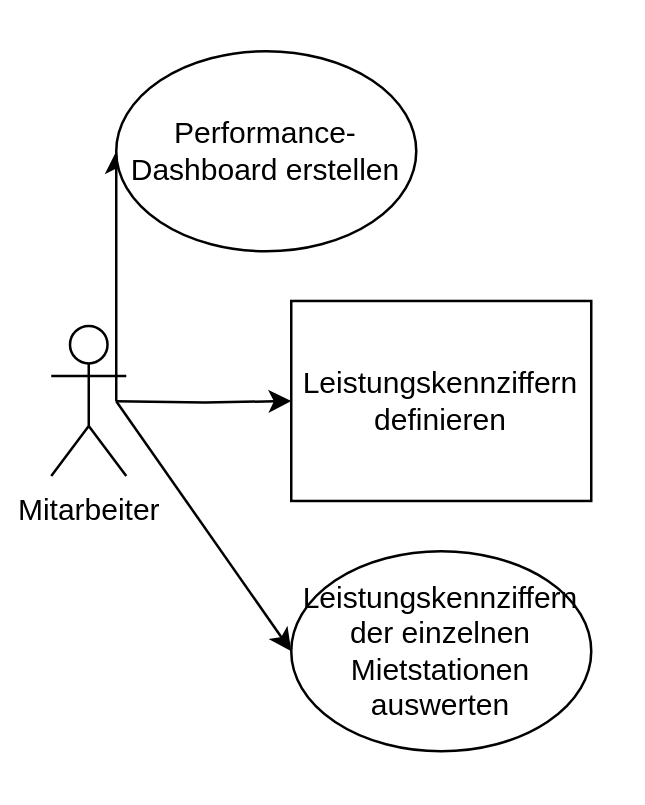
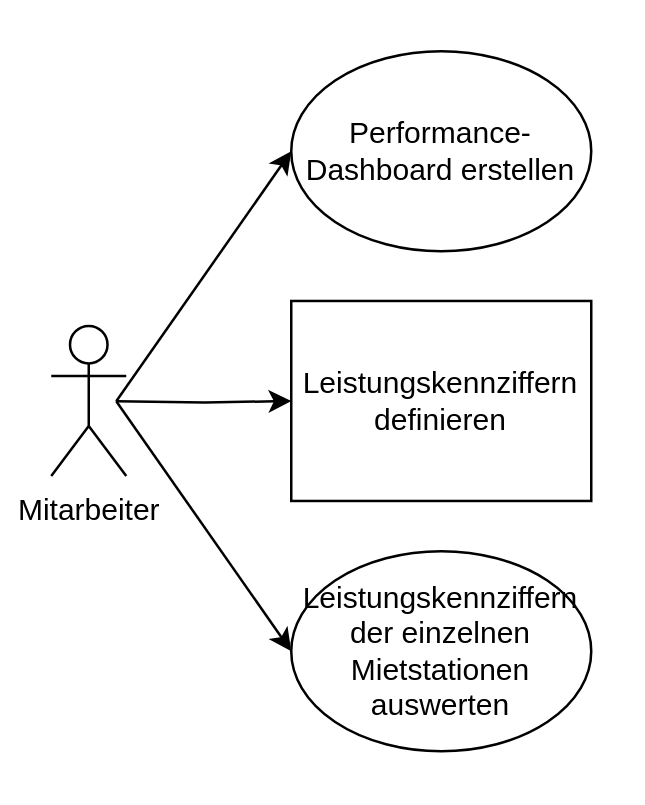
node "Performance-Dashboard erstellen": moved (266, 151) -> (441, 151)
